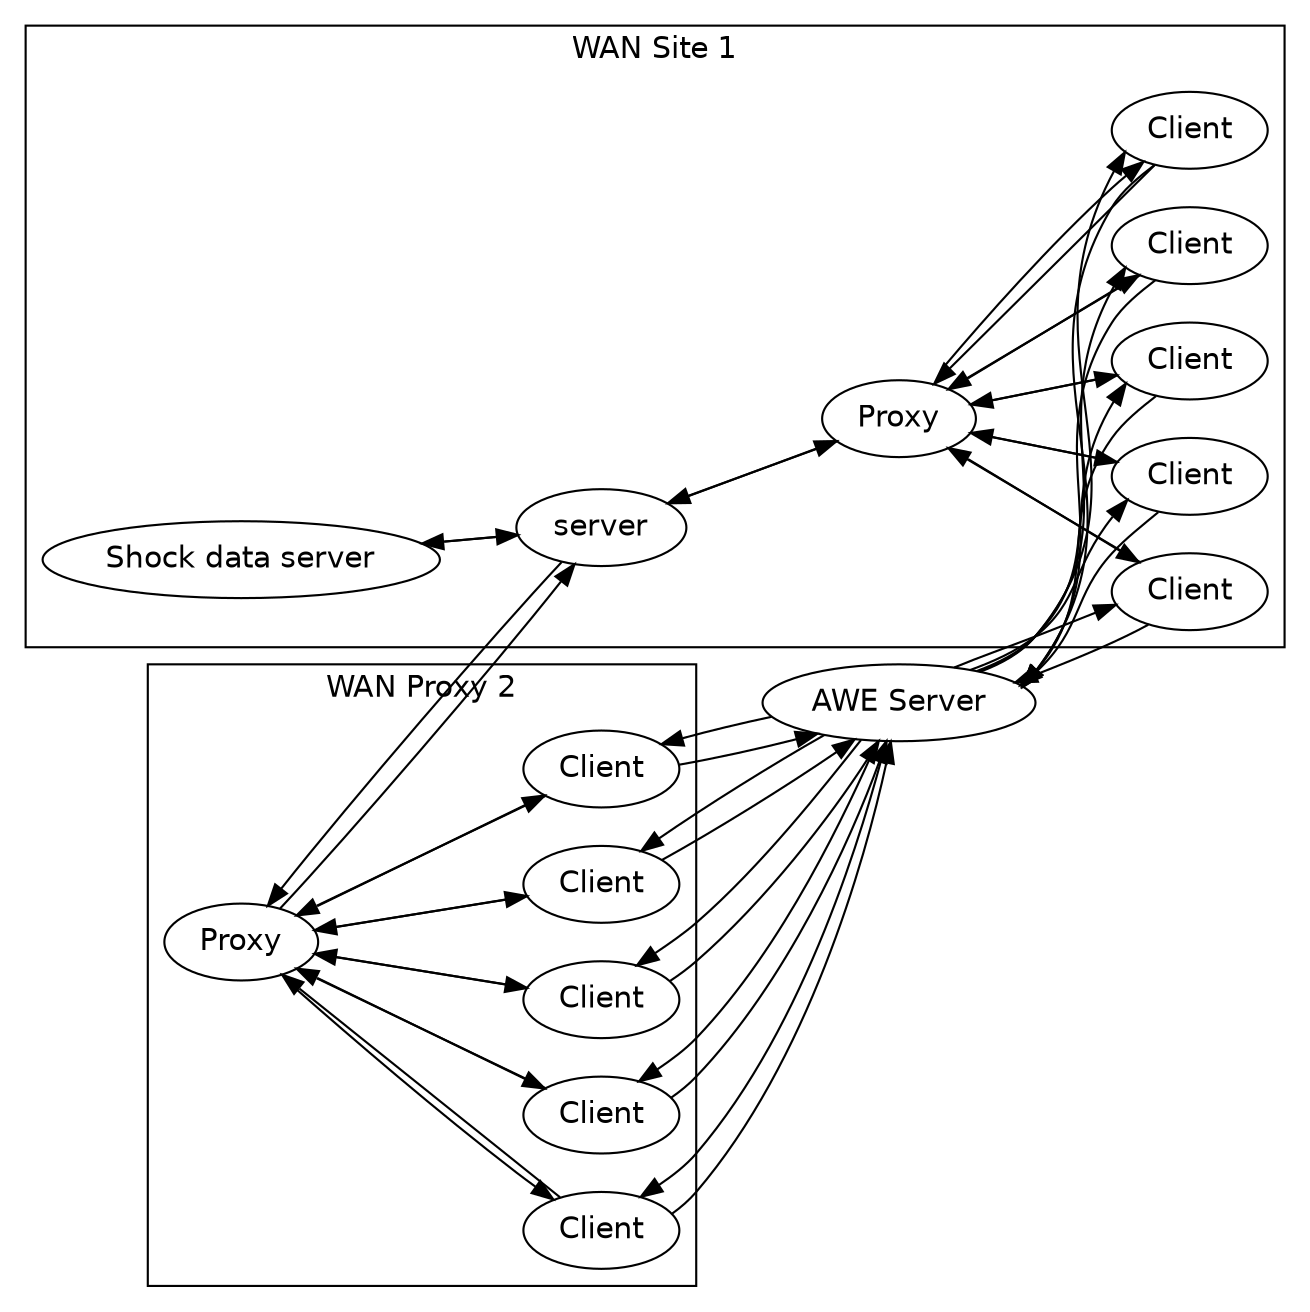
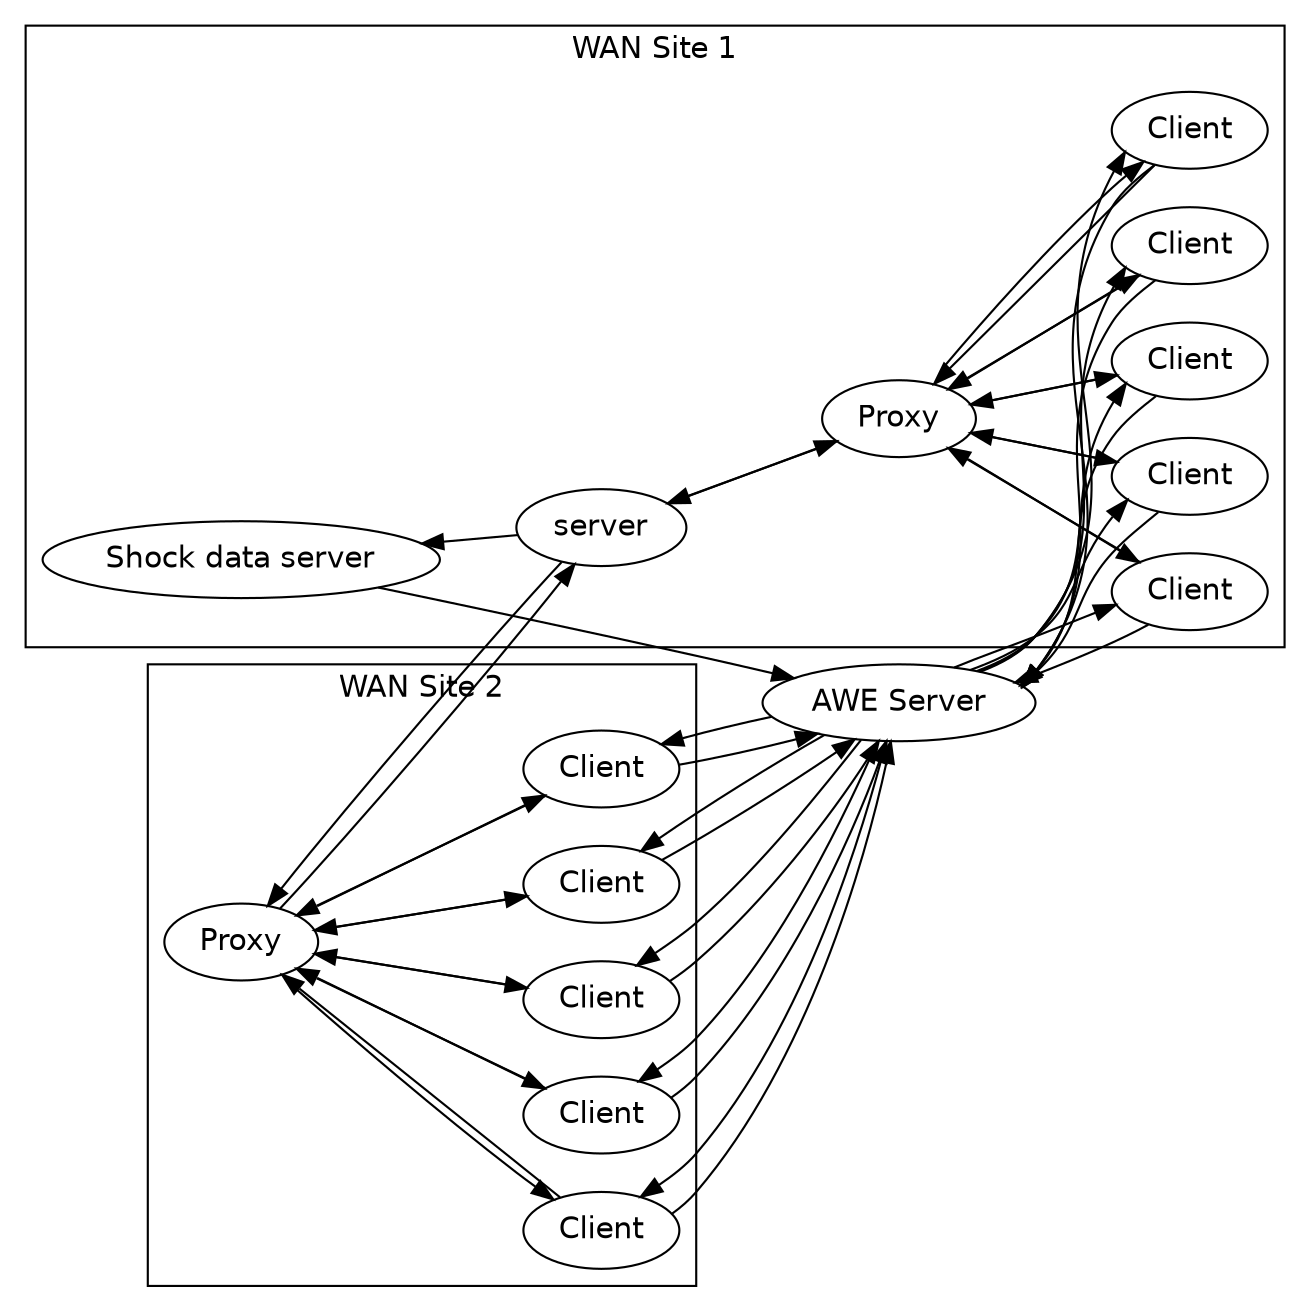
edge "Shock data server" -> "server": now "Shock data server" -> "AWE Server"
cluster "WAN Proxy 2": label "WAN Proxy 2" -> "WAN Site 2"
